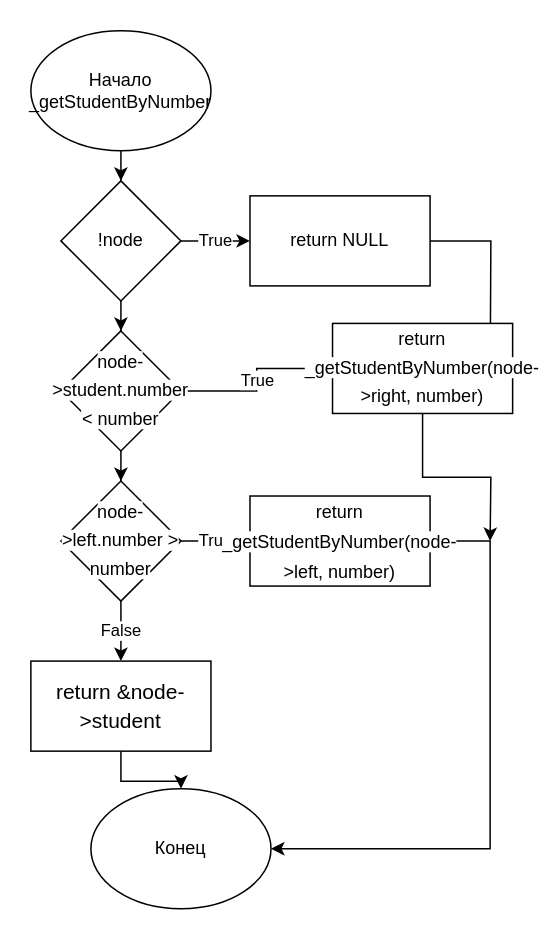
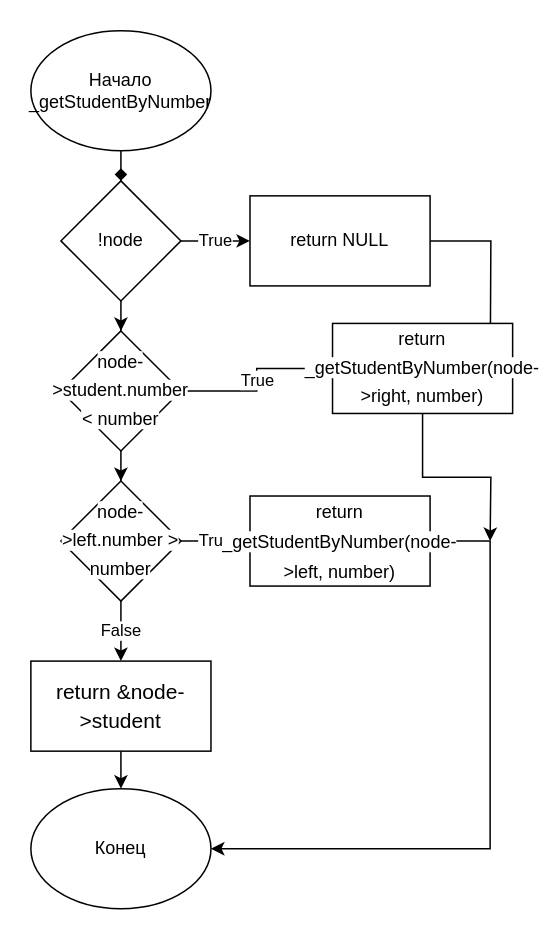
edge "Начало _getStudentByNumber" -> "!node": arrowhead classic -> diamond
node "Конец": moved (181, 848) -> (121, 848)
